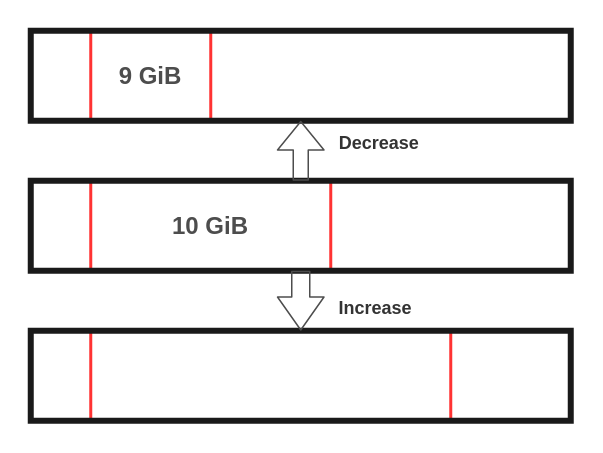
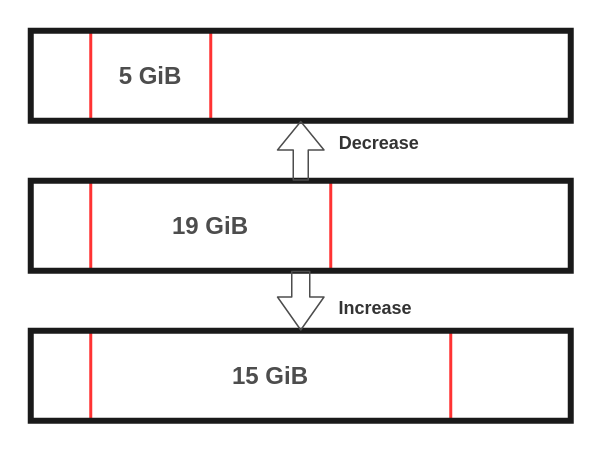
node "9 GiB": label "9 GiB" -> "5 GiB"
node "10 GiB": label "10 GiB" -> "19 GiB"
node "15 GiB": added
